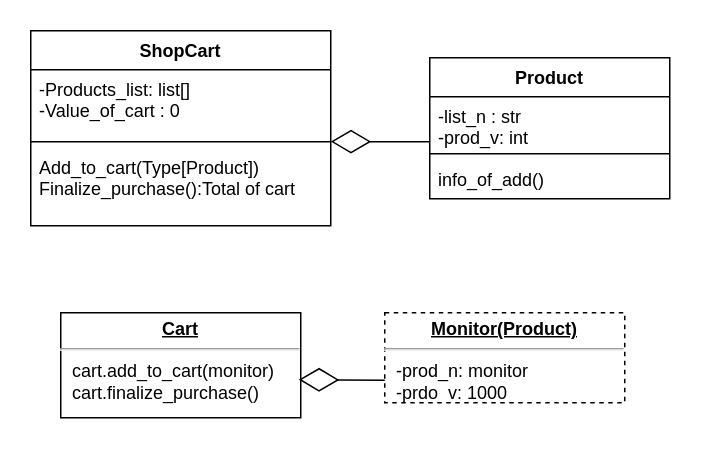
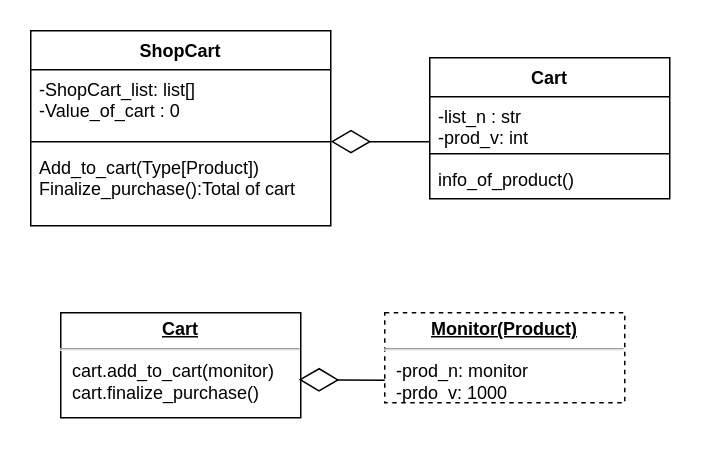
node "Product": label "Product" -> "Cart"
node "-Products_list: list[] -Value_of_cart : 0": label "-Products_list: list[] -Value_of_cart : 0" -> "-ShopCart_list: list[] -Value_of_cart : 0"
node "info_of_add()": label "info_of_add()" -> "info_of_product()"
